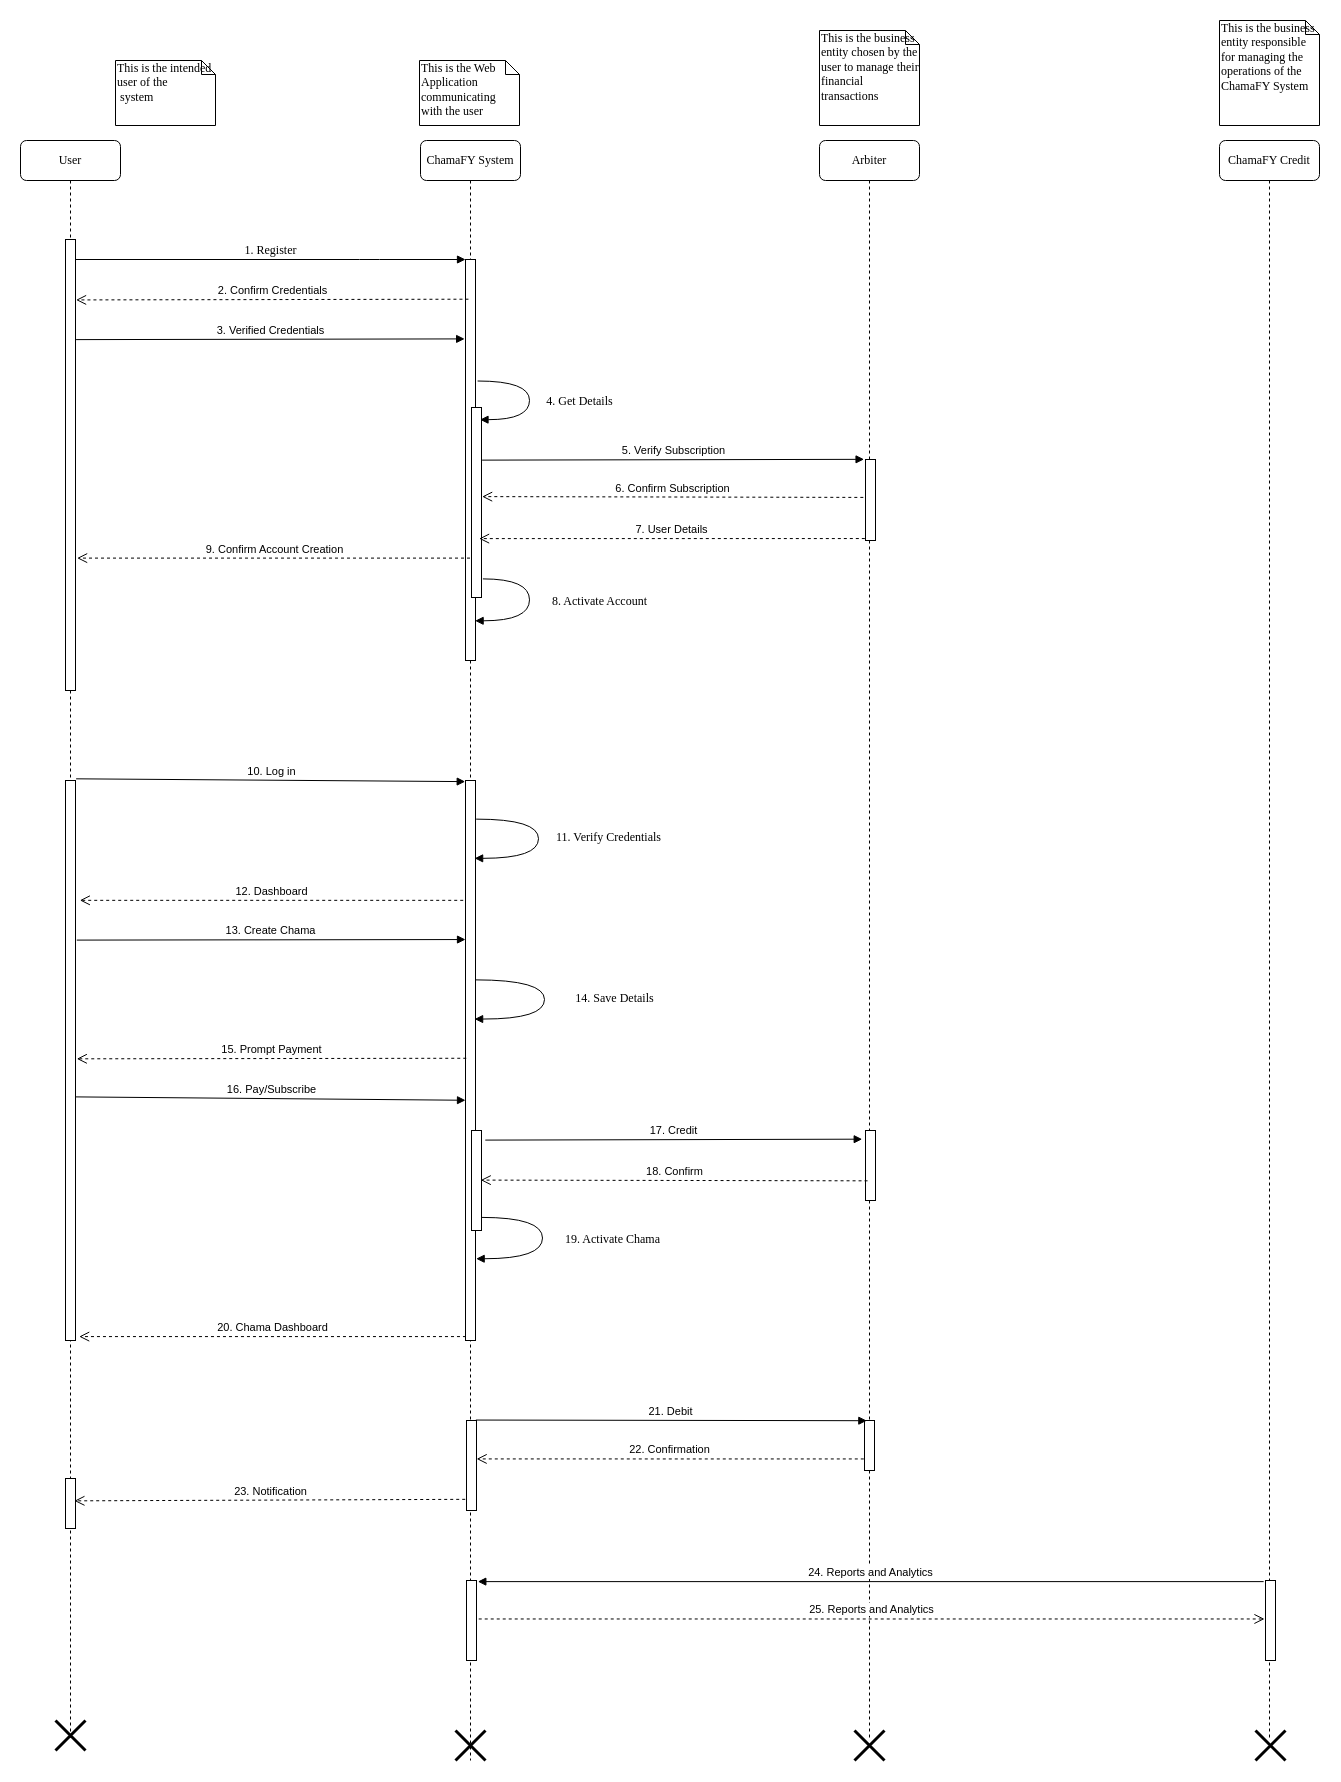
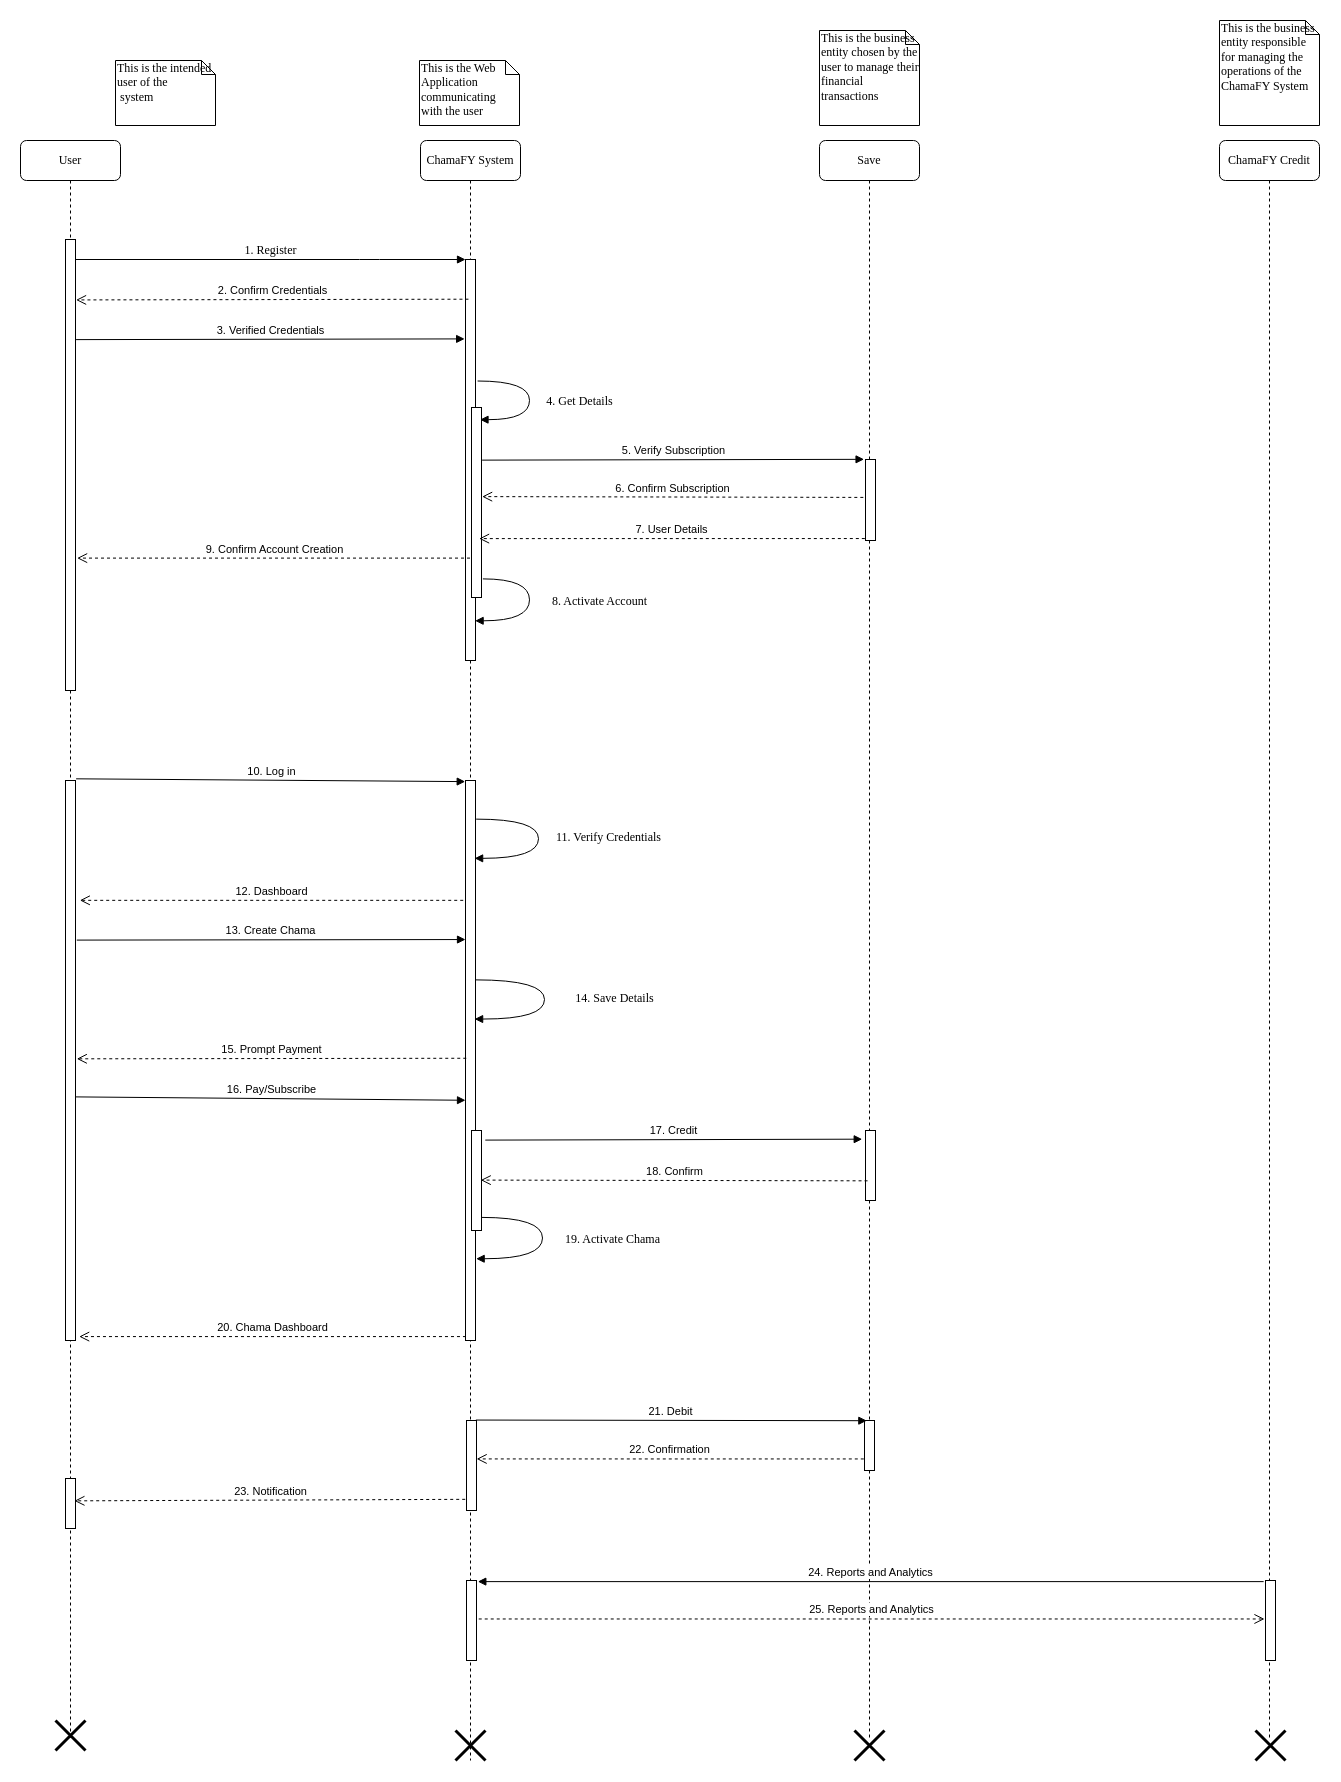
node "Arbiter": label "Arbiter" -> "Save"
